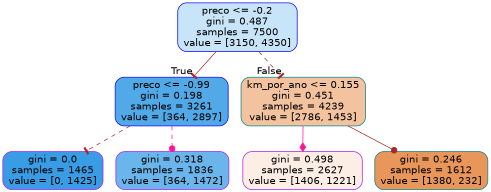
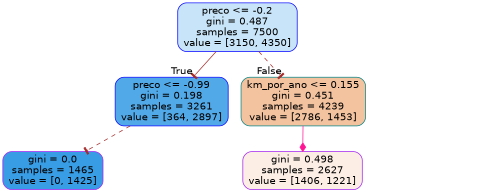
node "gini = 0.318 samples = 1836 value = [364, 1472]": removed
node "gini = 0.246 samples = 1612 value = [1380, 232]": removed
